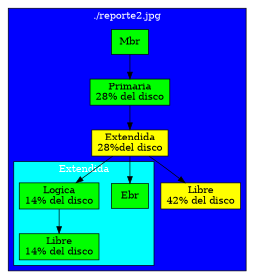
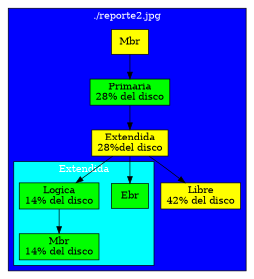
node "Mbr": fillcolor green -> yellow
node "Libre 14% del disco": label "Libre 14% del disco" -> "Mbr 14% del disco"
